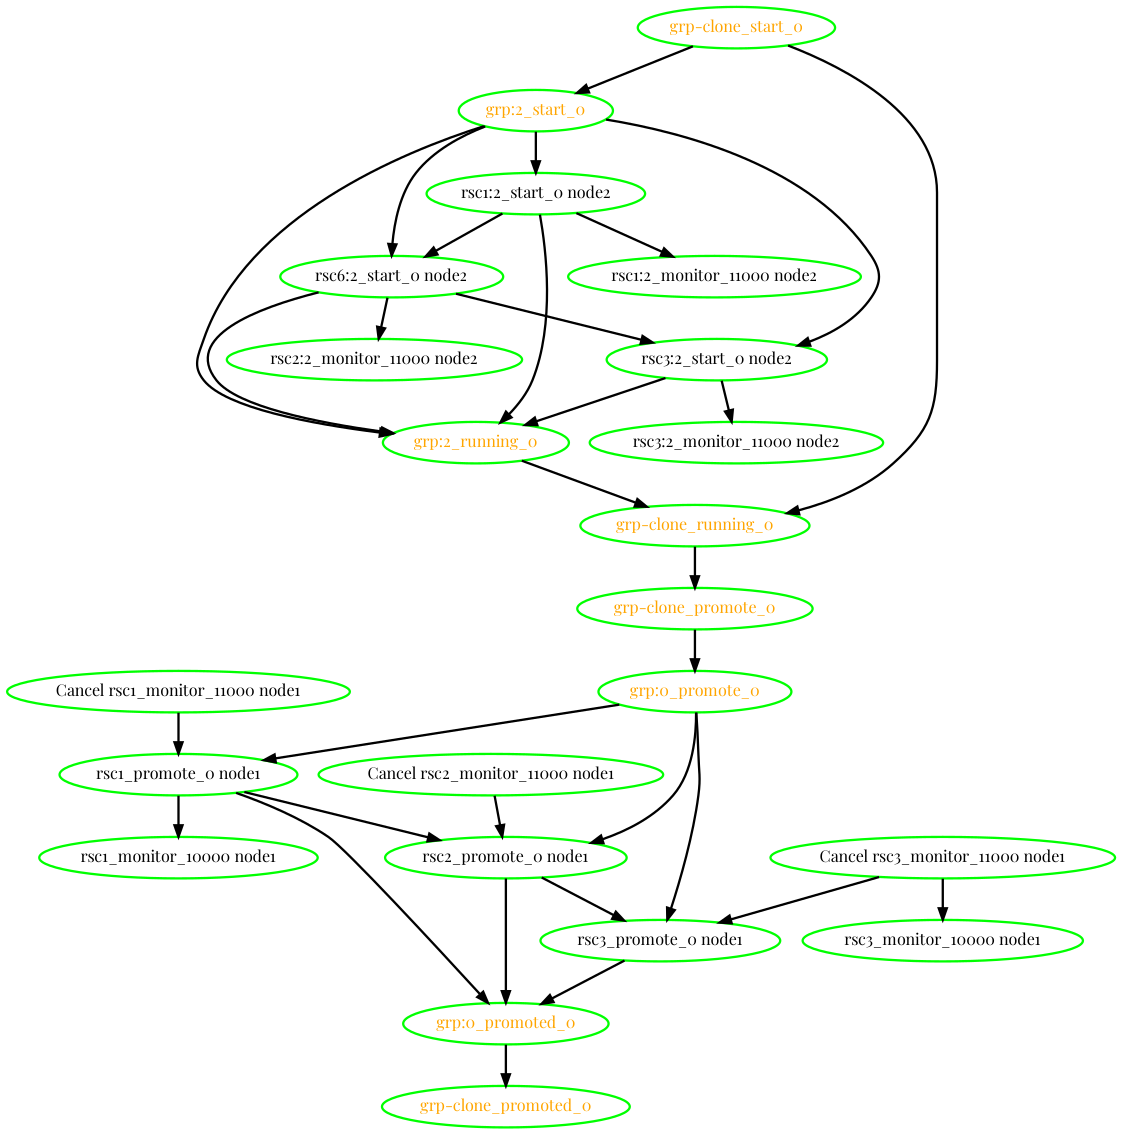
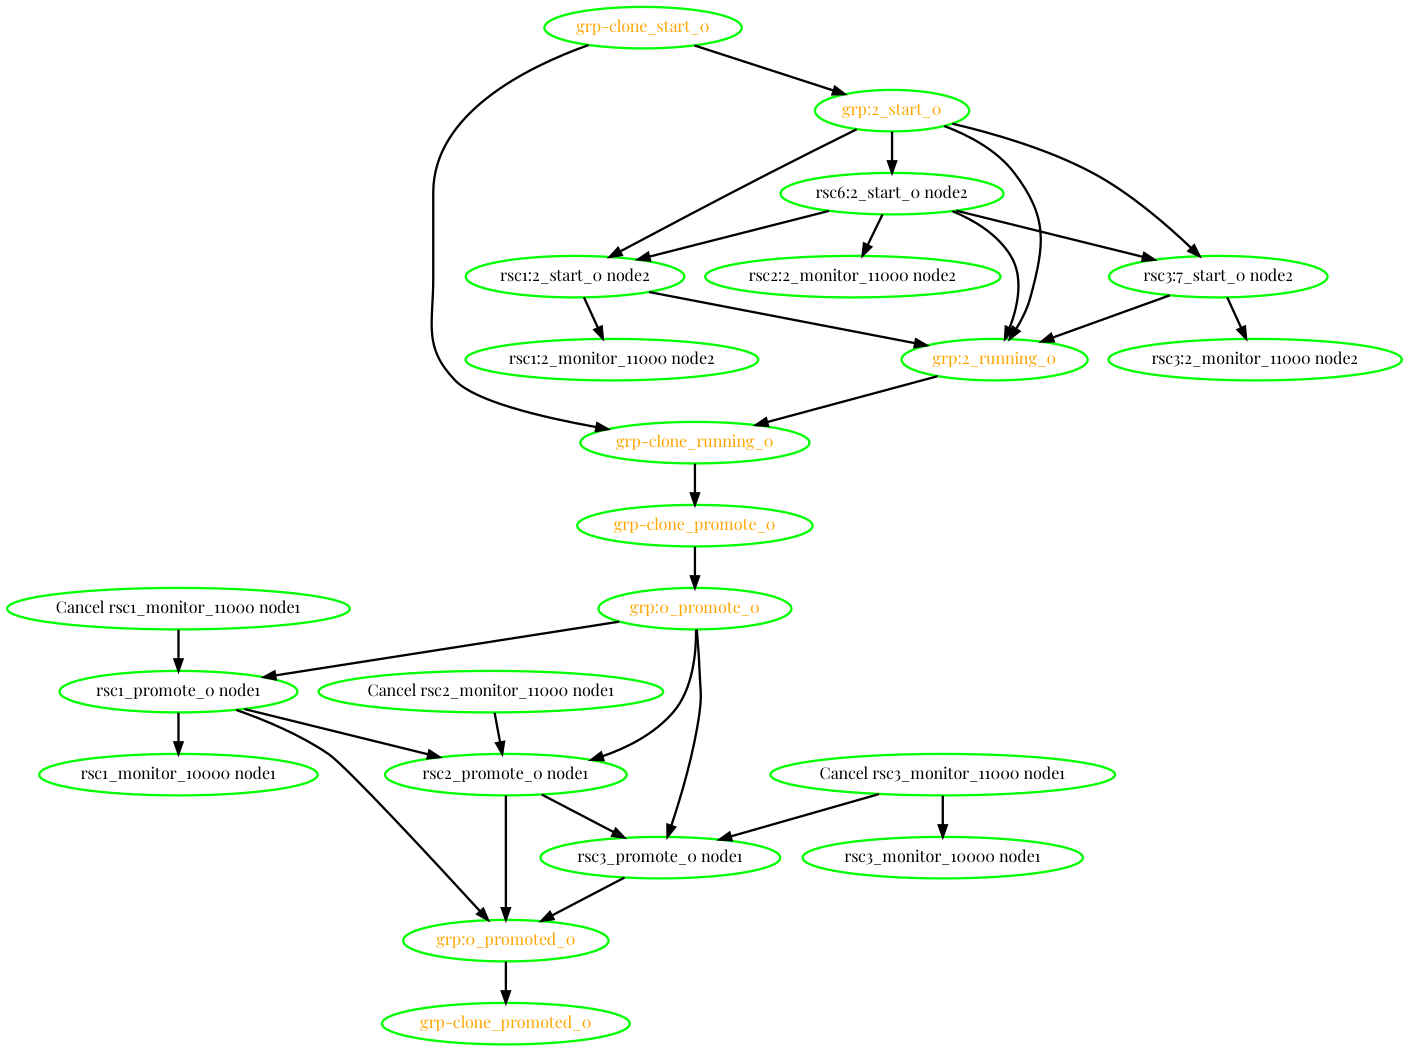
edge "rsc1:2_start_0 node2" -> "rsc6:2_start_0 node2": reversed
node "rsc3:2_start_0 node2": label "rsc3:2_start_0 node2" -> "rsc3:7_start_0 node2"
